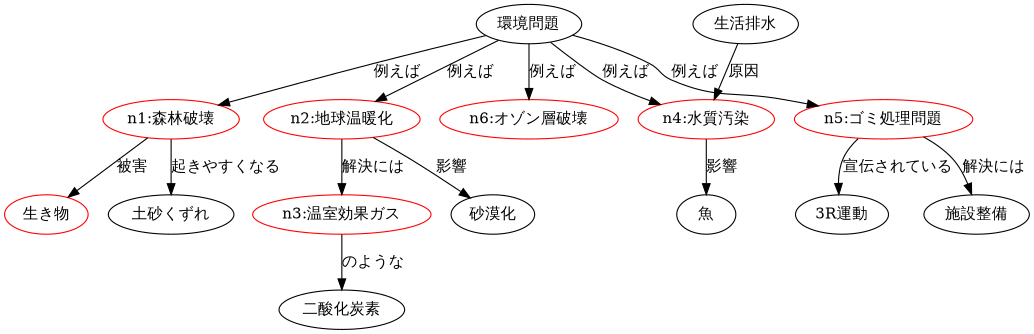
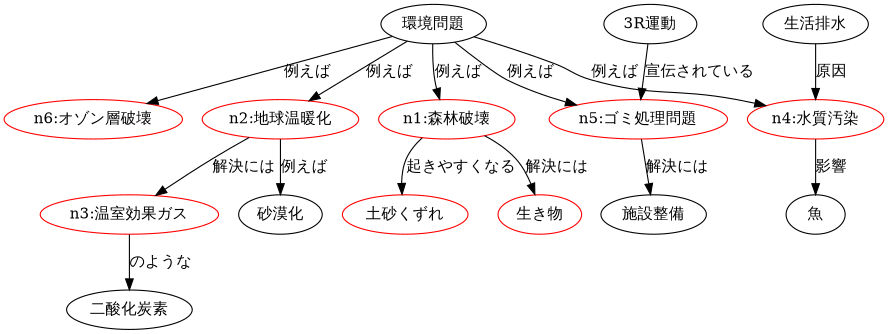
edge "n5:ゴミ処理問題" -> "3R運動": reversed
edge "n1:森林破壊" -> "生き物": label "被害" -> "解決には"
edge "n2:地球温暖化" -> "砂漠化": label "影響" -> "例えば"
node "土砂くずれ": color black -> #ff0000
